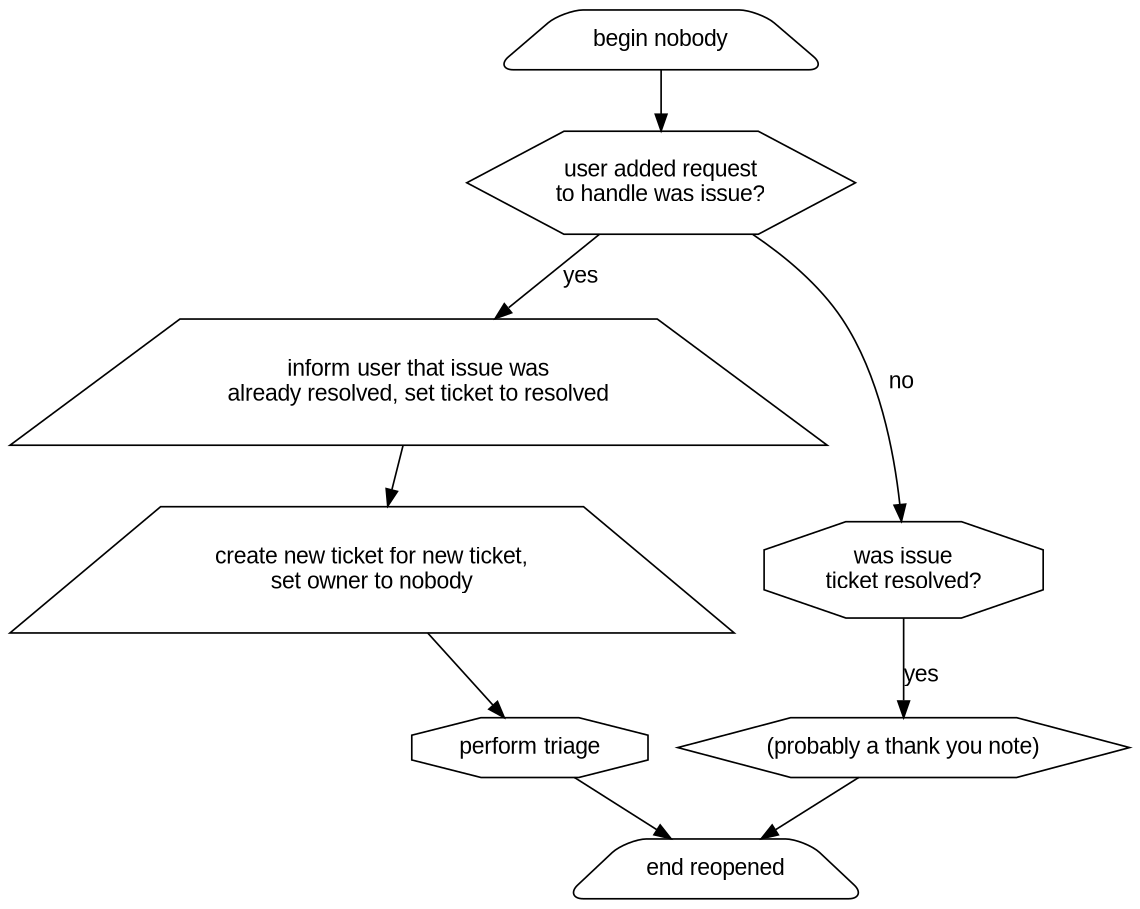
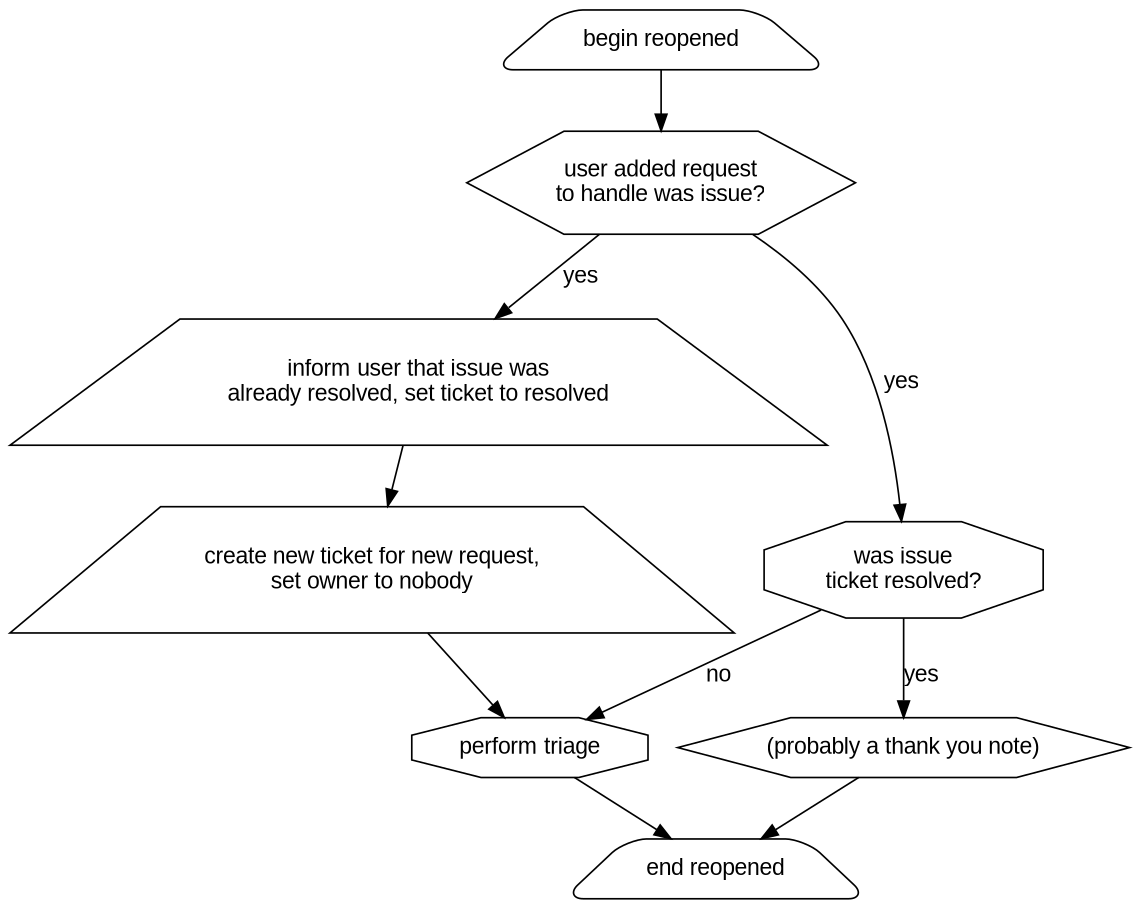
node "begin nobody": label "begin nobody" -> "begin reopened"
edge "user added request to handle was issue?" -> "was issue ticket resolved?": label "no" -> "yes"
node "create new ticket for new ticket, set owner to nobody": label "create new ticket for new ticket, set owner to nobody" -> "create new ticket for new request, set owner to nobody"
edge "was issue ticket resolved?" -> "perform triage": added, label "no"
